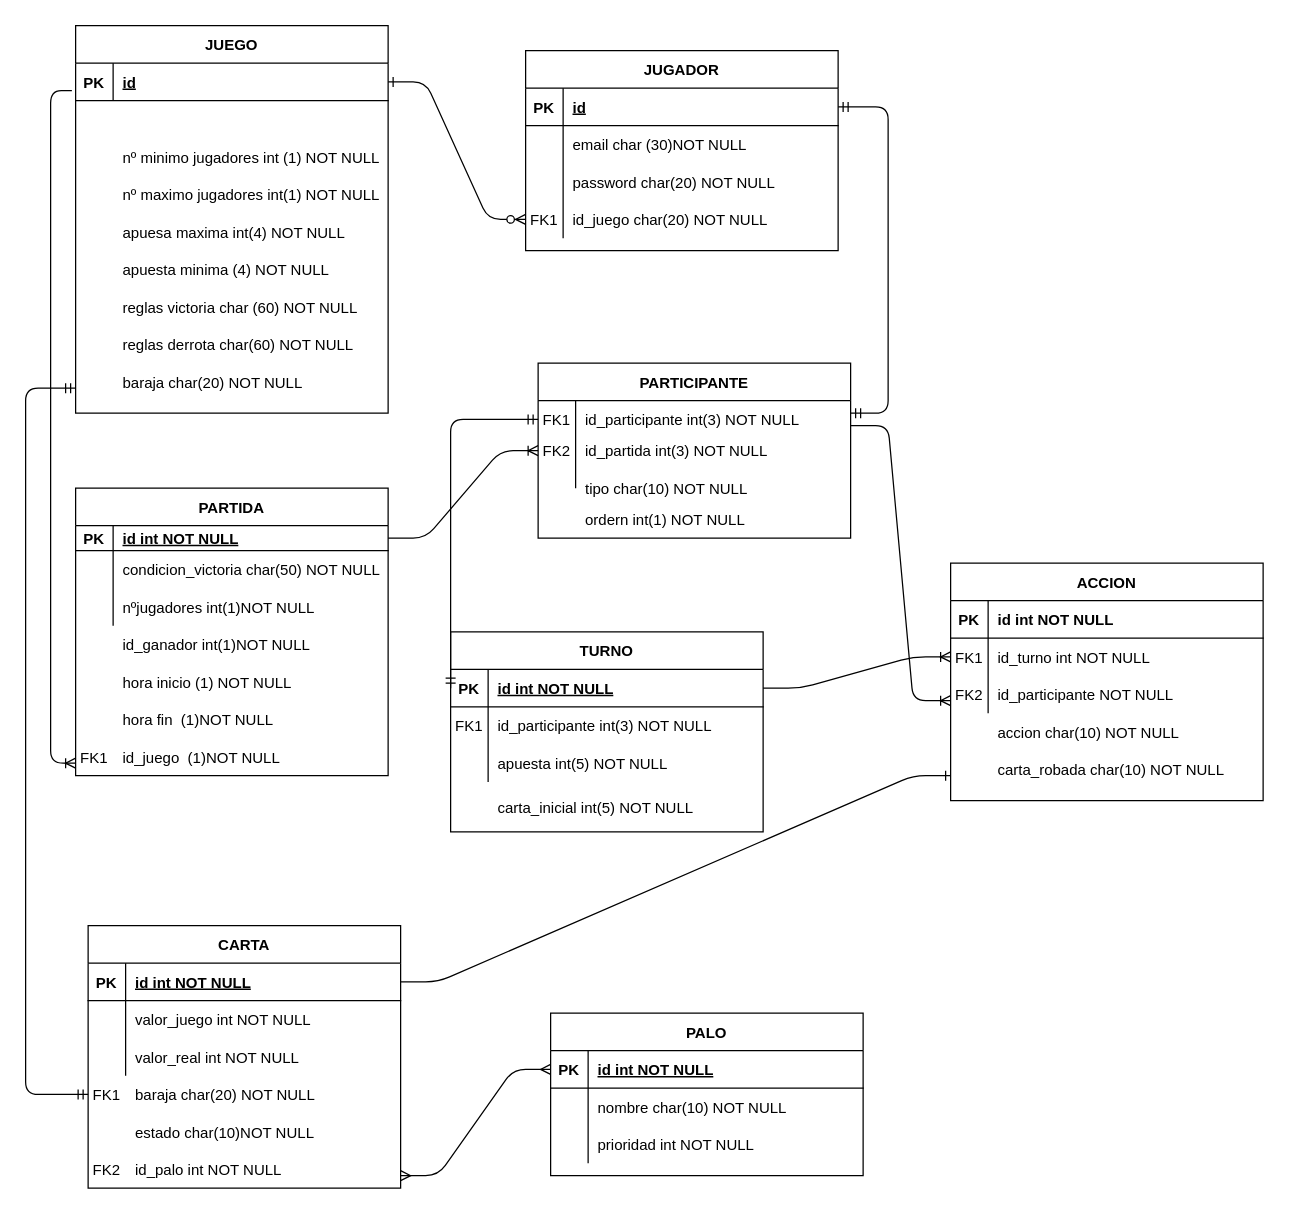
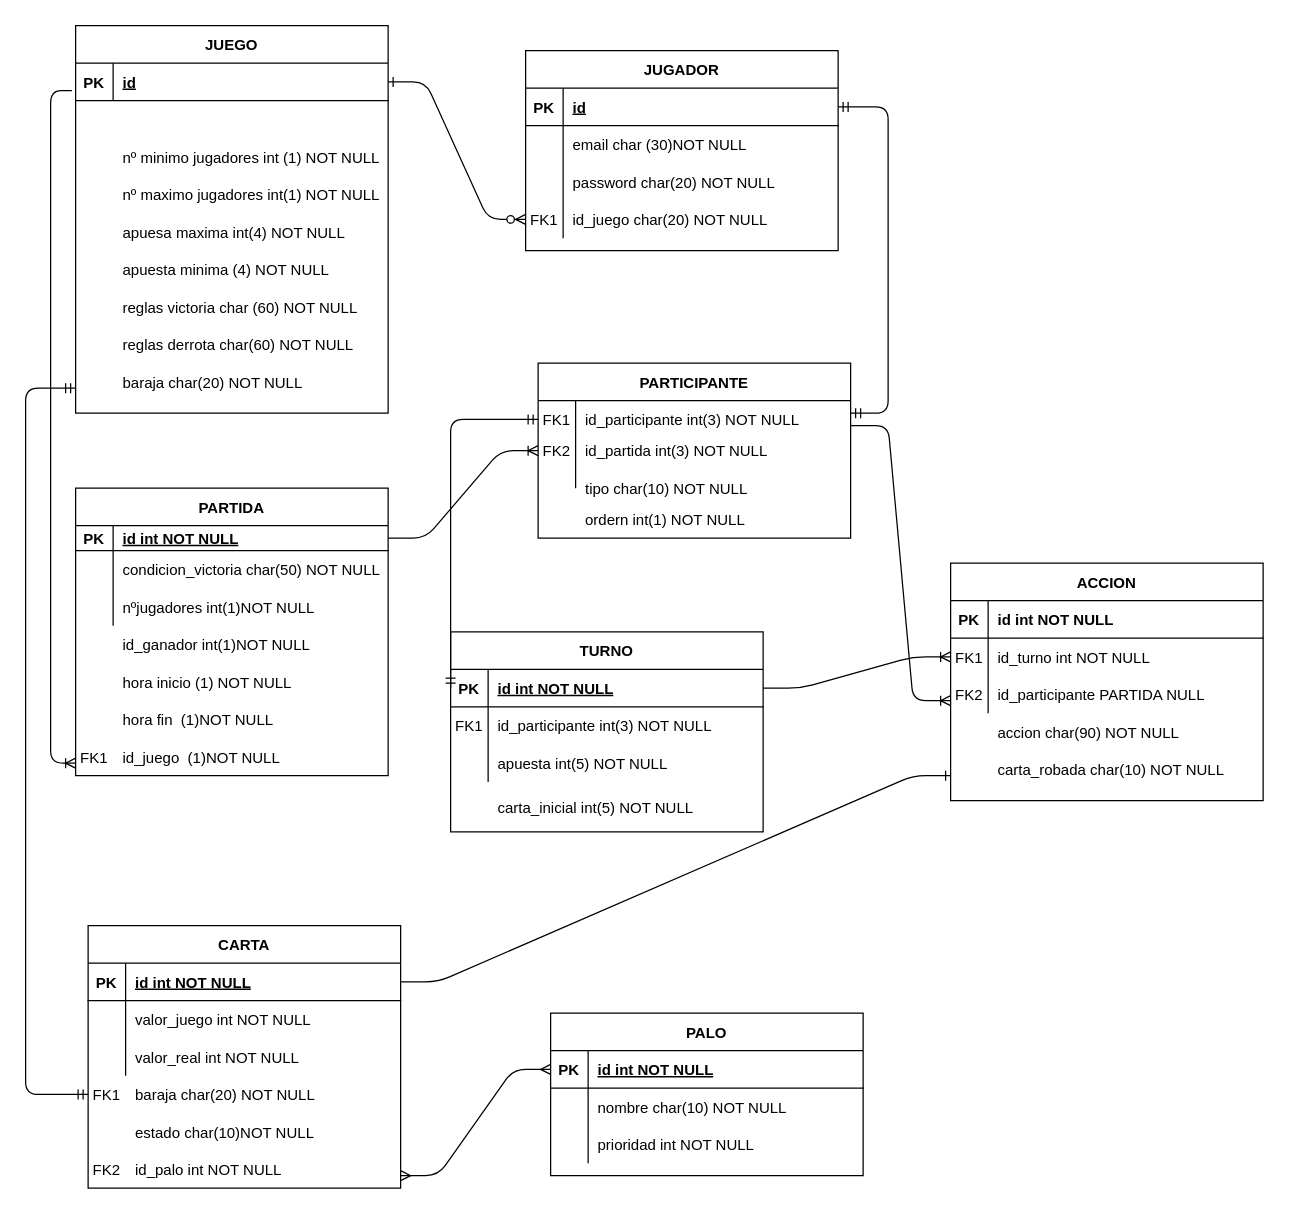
node "id_participante NOT NULL": label "id_participante NOT NULL" -> "id_participante PARTIDA NULL"
node "accion char(10) NOT NULL": label "accion char(10) NOT NULL" -> "accion char(90) NOT NULL"
